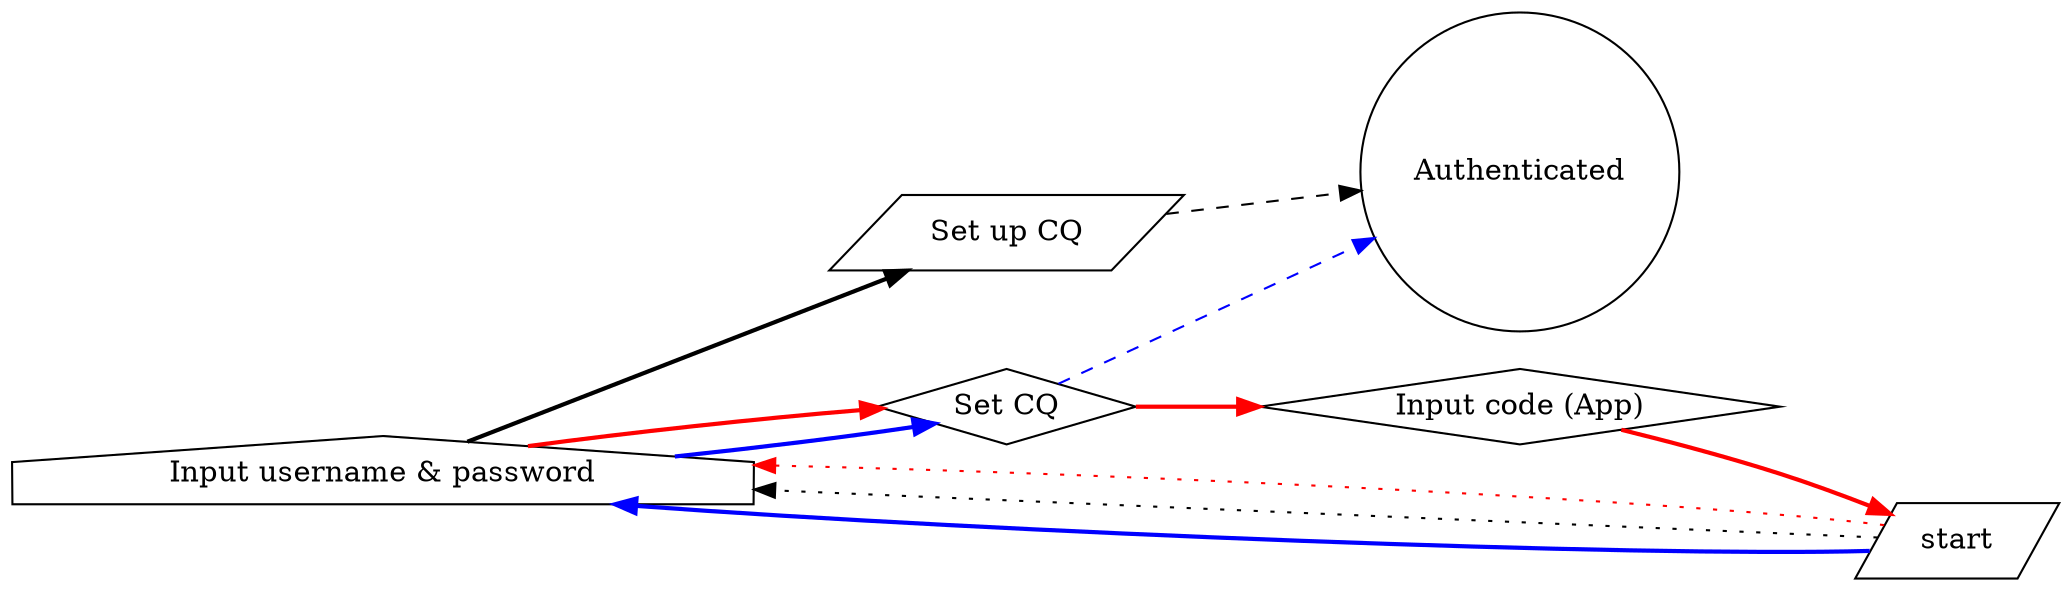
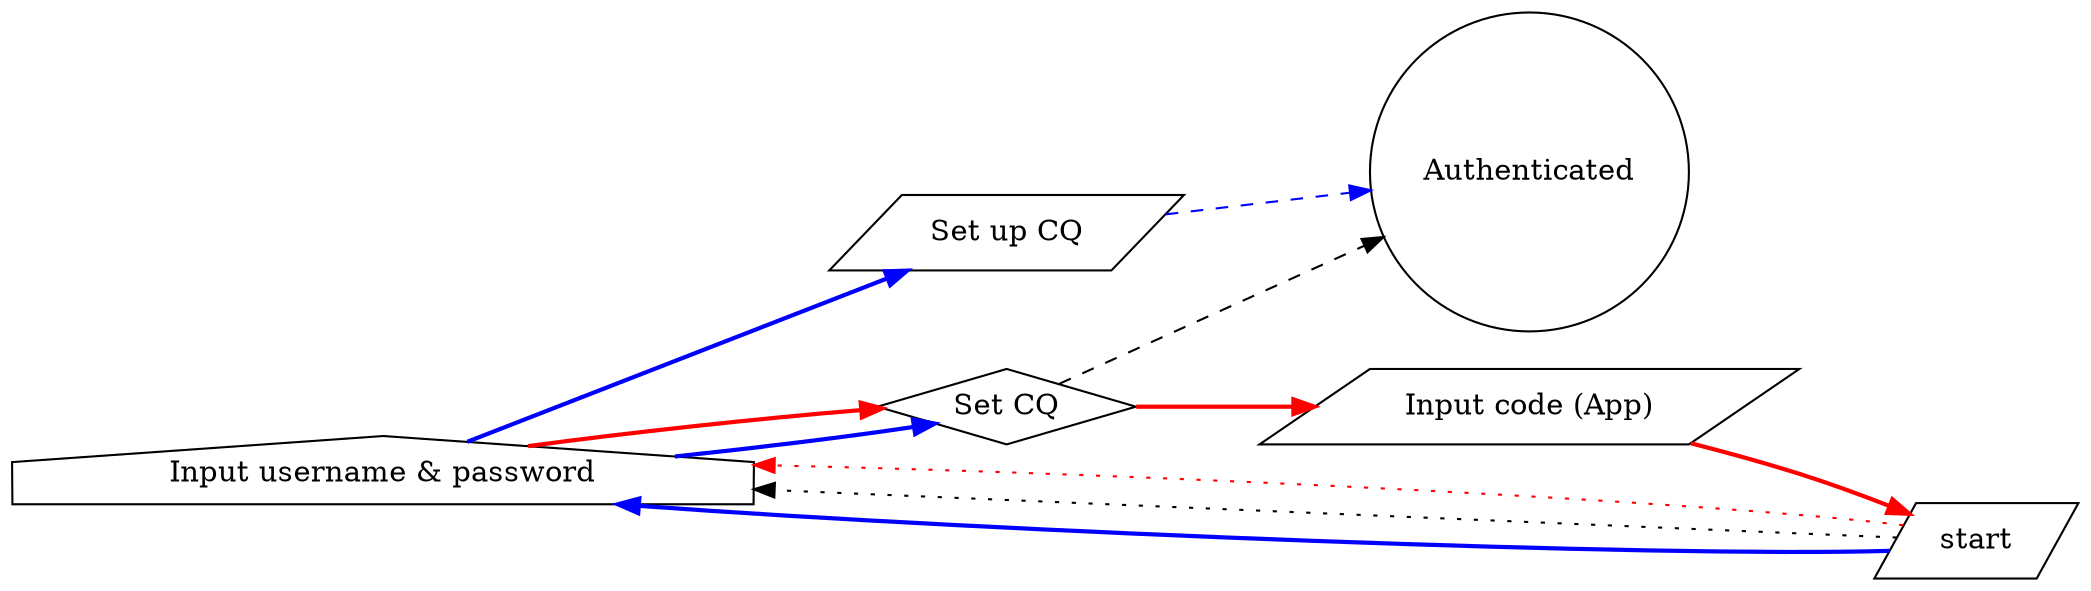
edge "Set up CQ" -> "Authenticated": color black -> blue
edge "Set CQ" -> "Authenticated": color blue -> black
edge "Input username & password" -> "Set up CQ": color black -> blue
node "Input code (App)": shape diamond -> parallelogram
